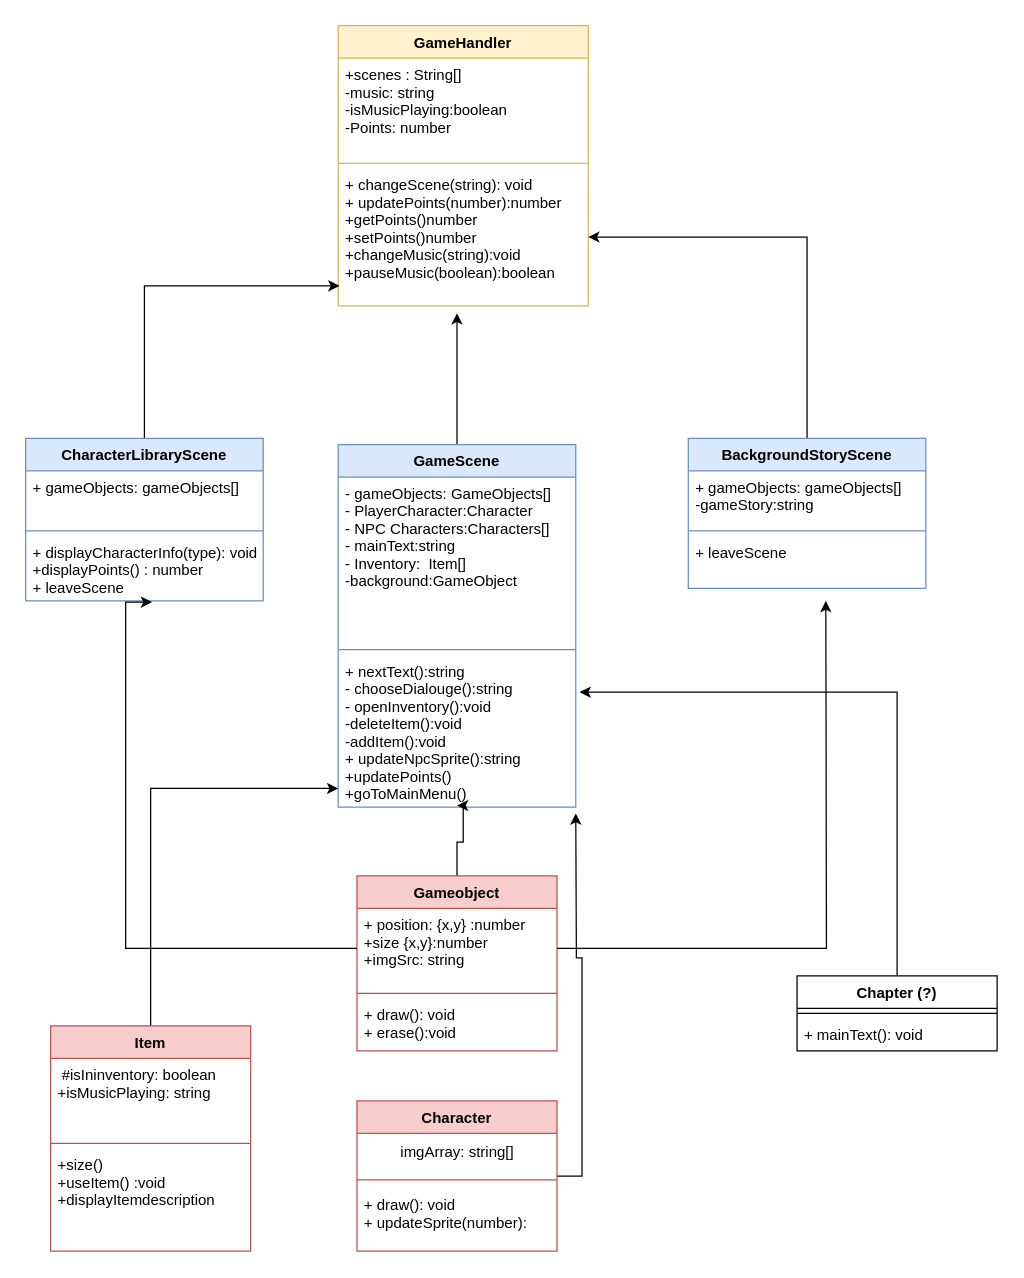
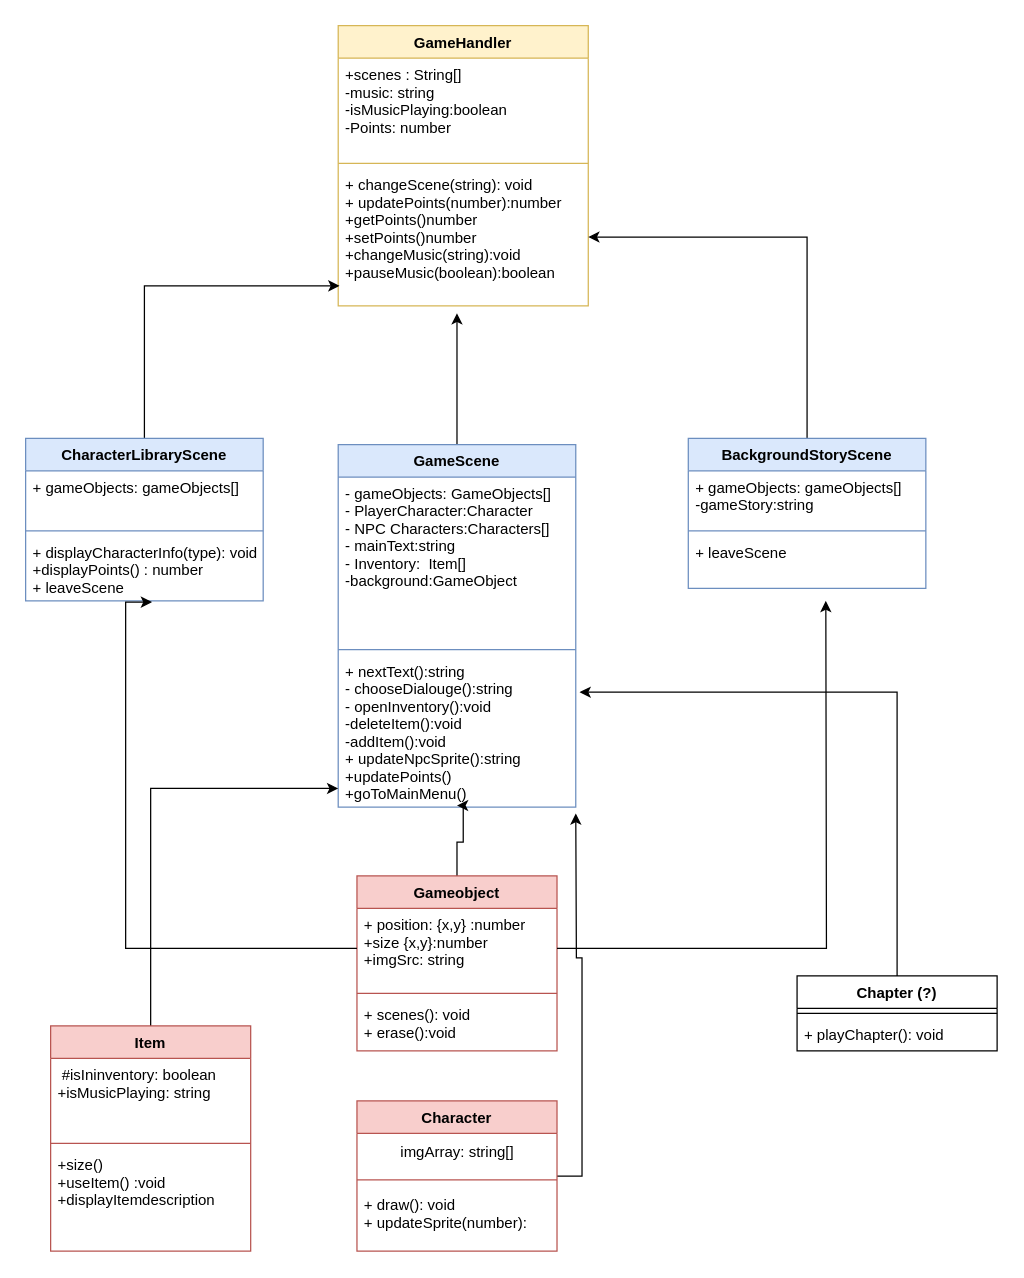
node "+ draw(): void + erase():void": label "+ draw(): void + erase():void" -> "+ scenes(): void + erase():void"
node "+ mainText(): void": label "+ mainText(): void" -> "+ playChapter(): void"
